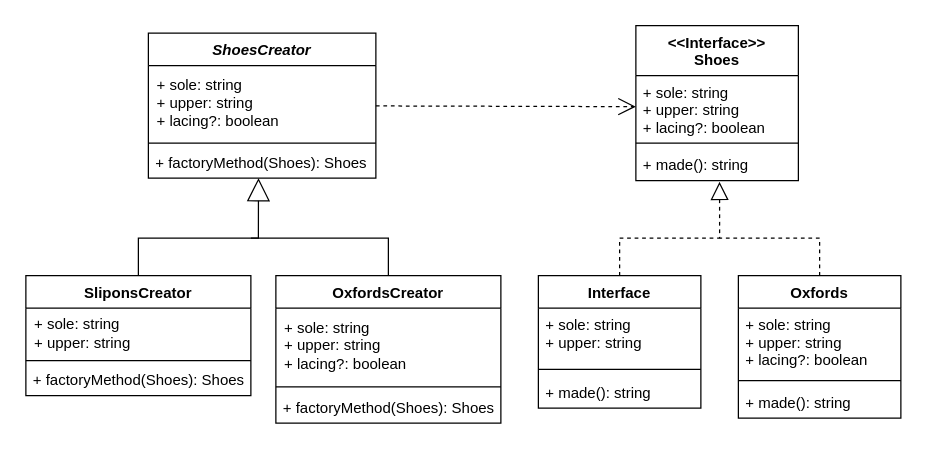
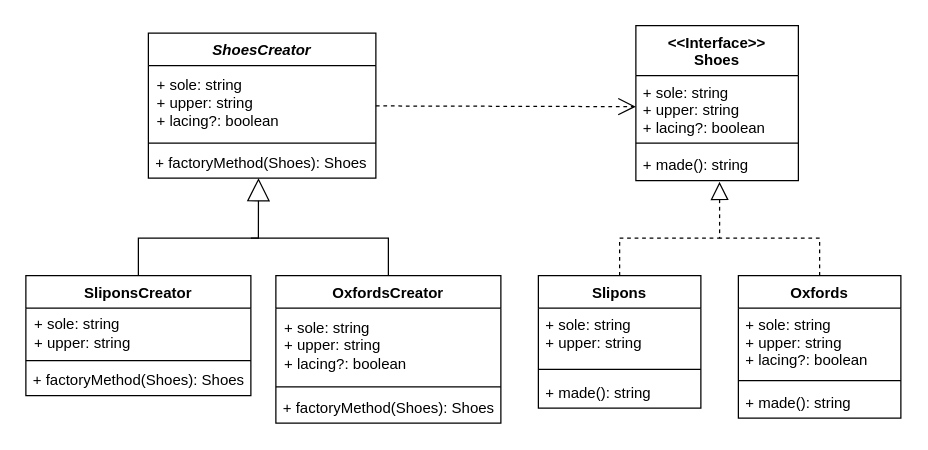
node "Interface": label "Interface" -> "Slipons"
